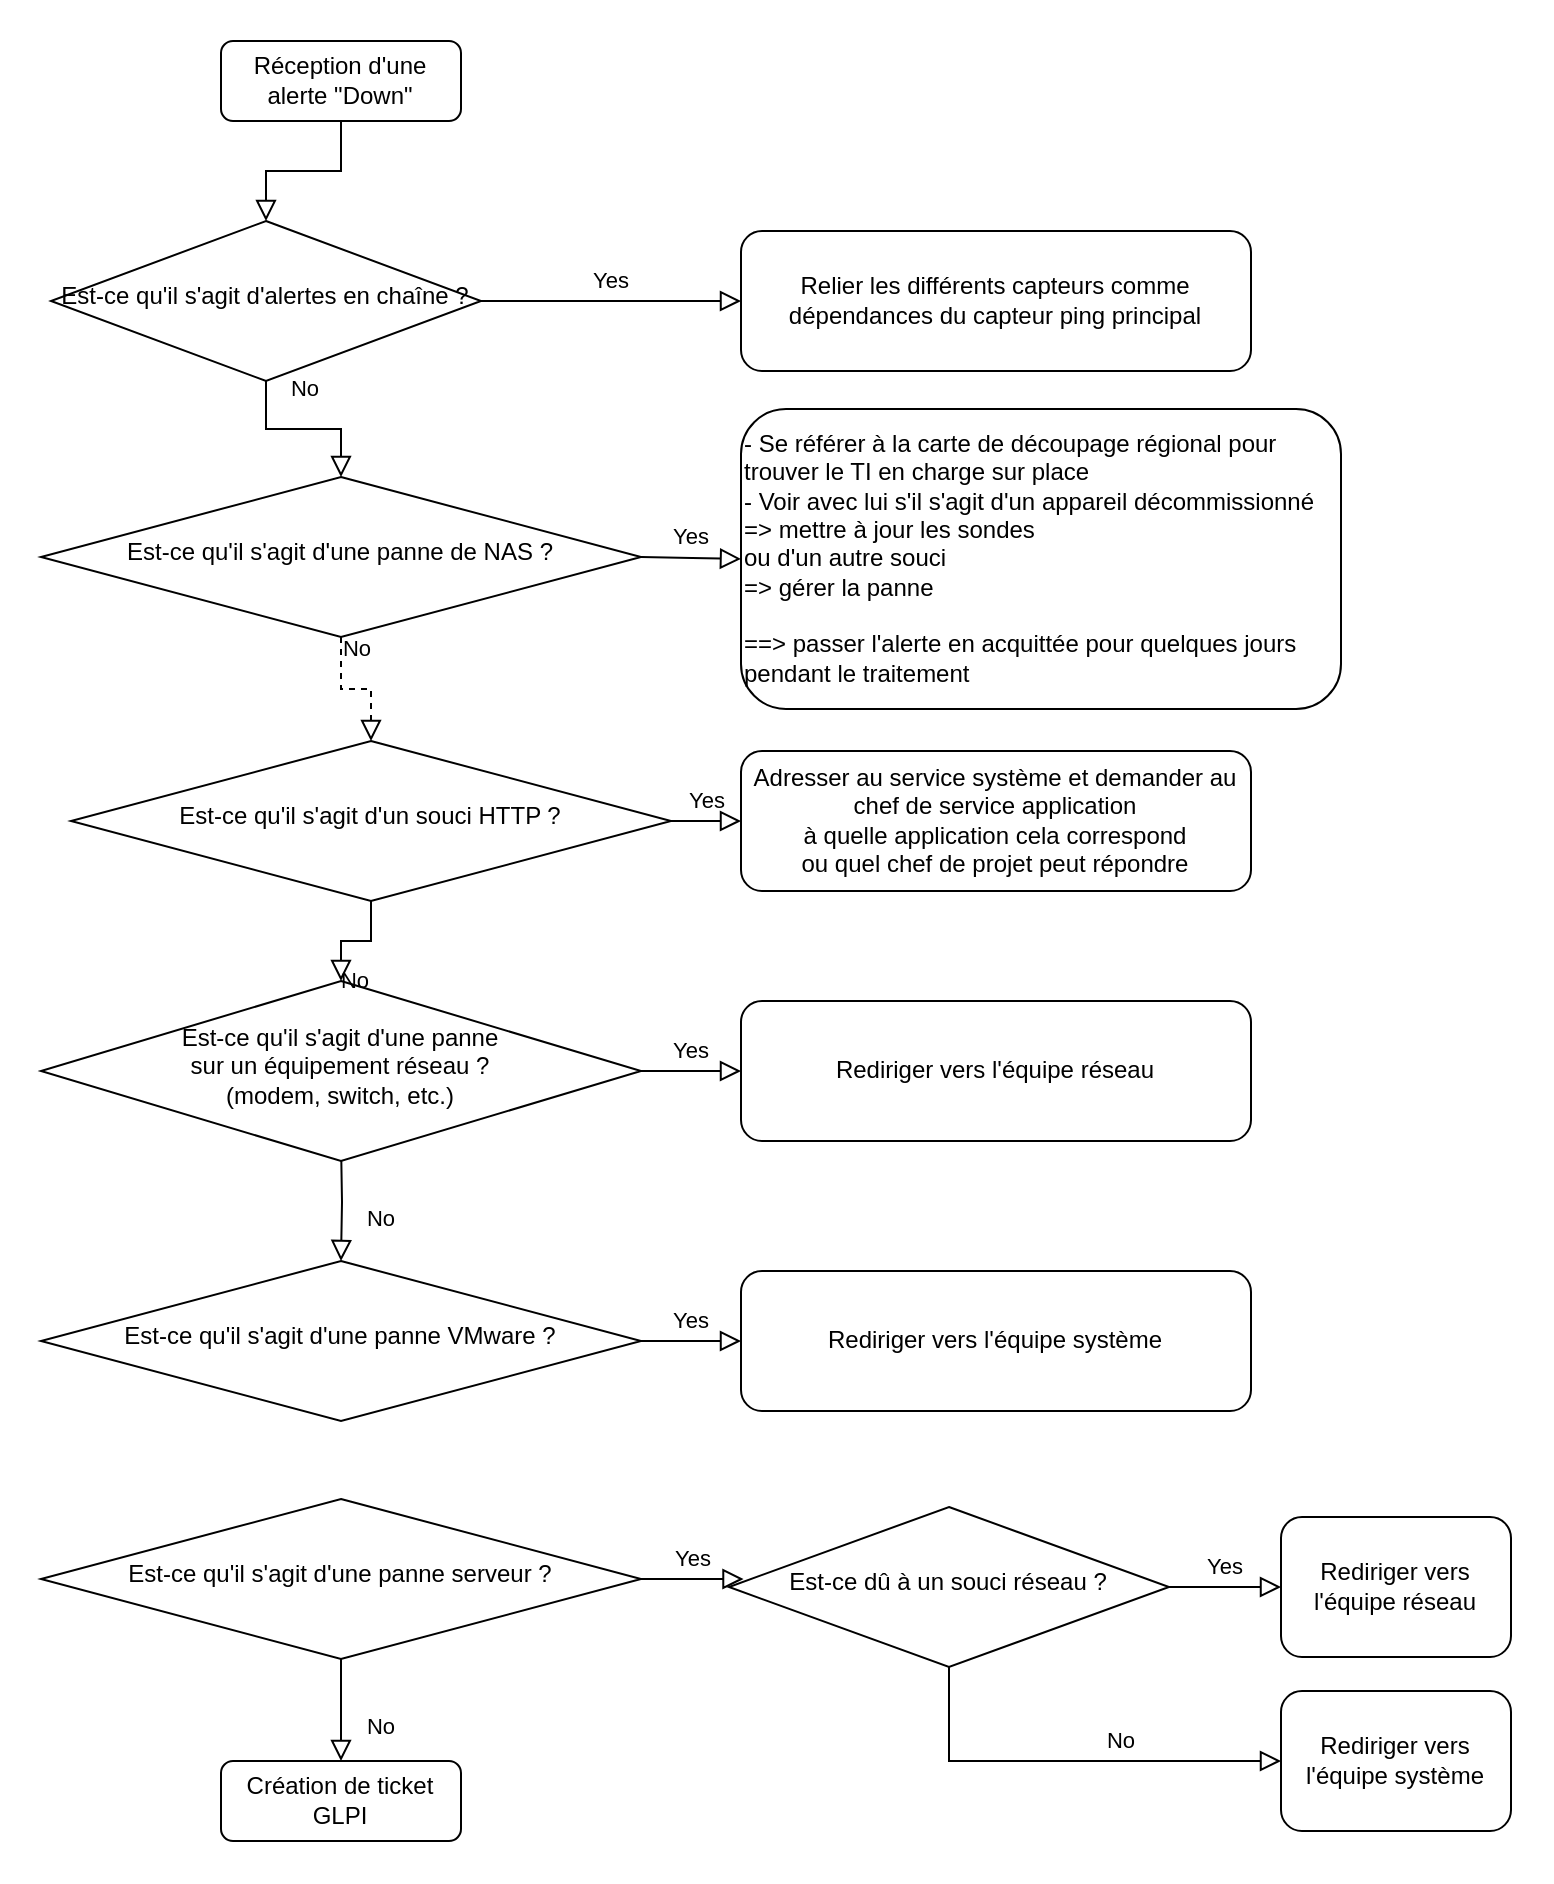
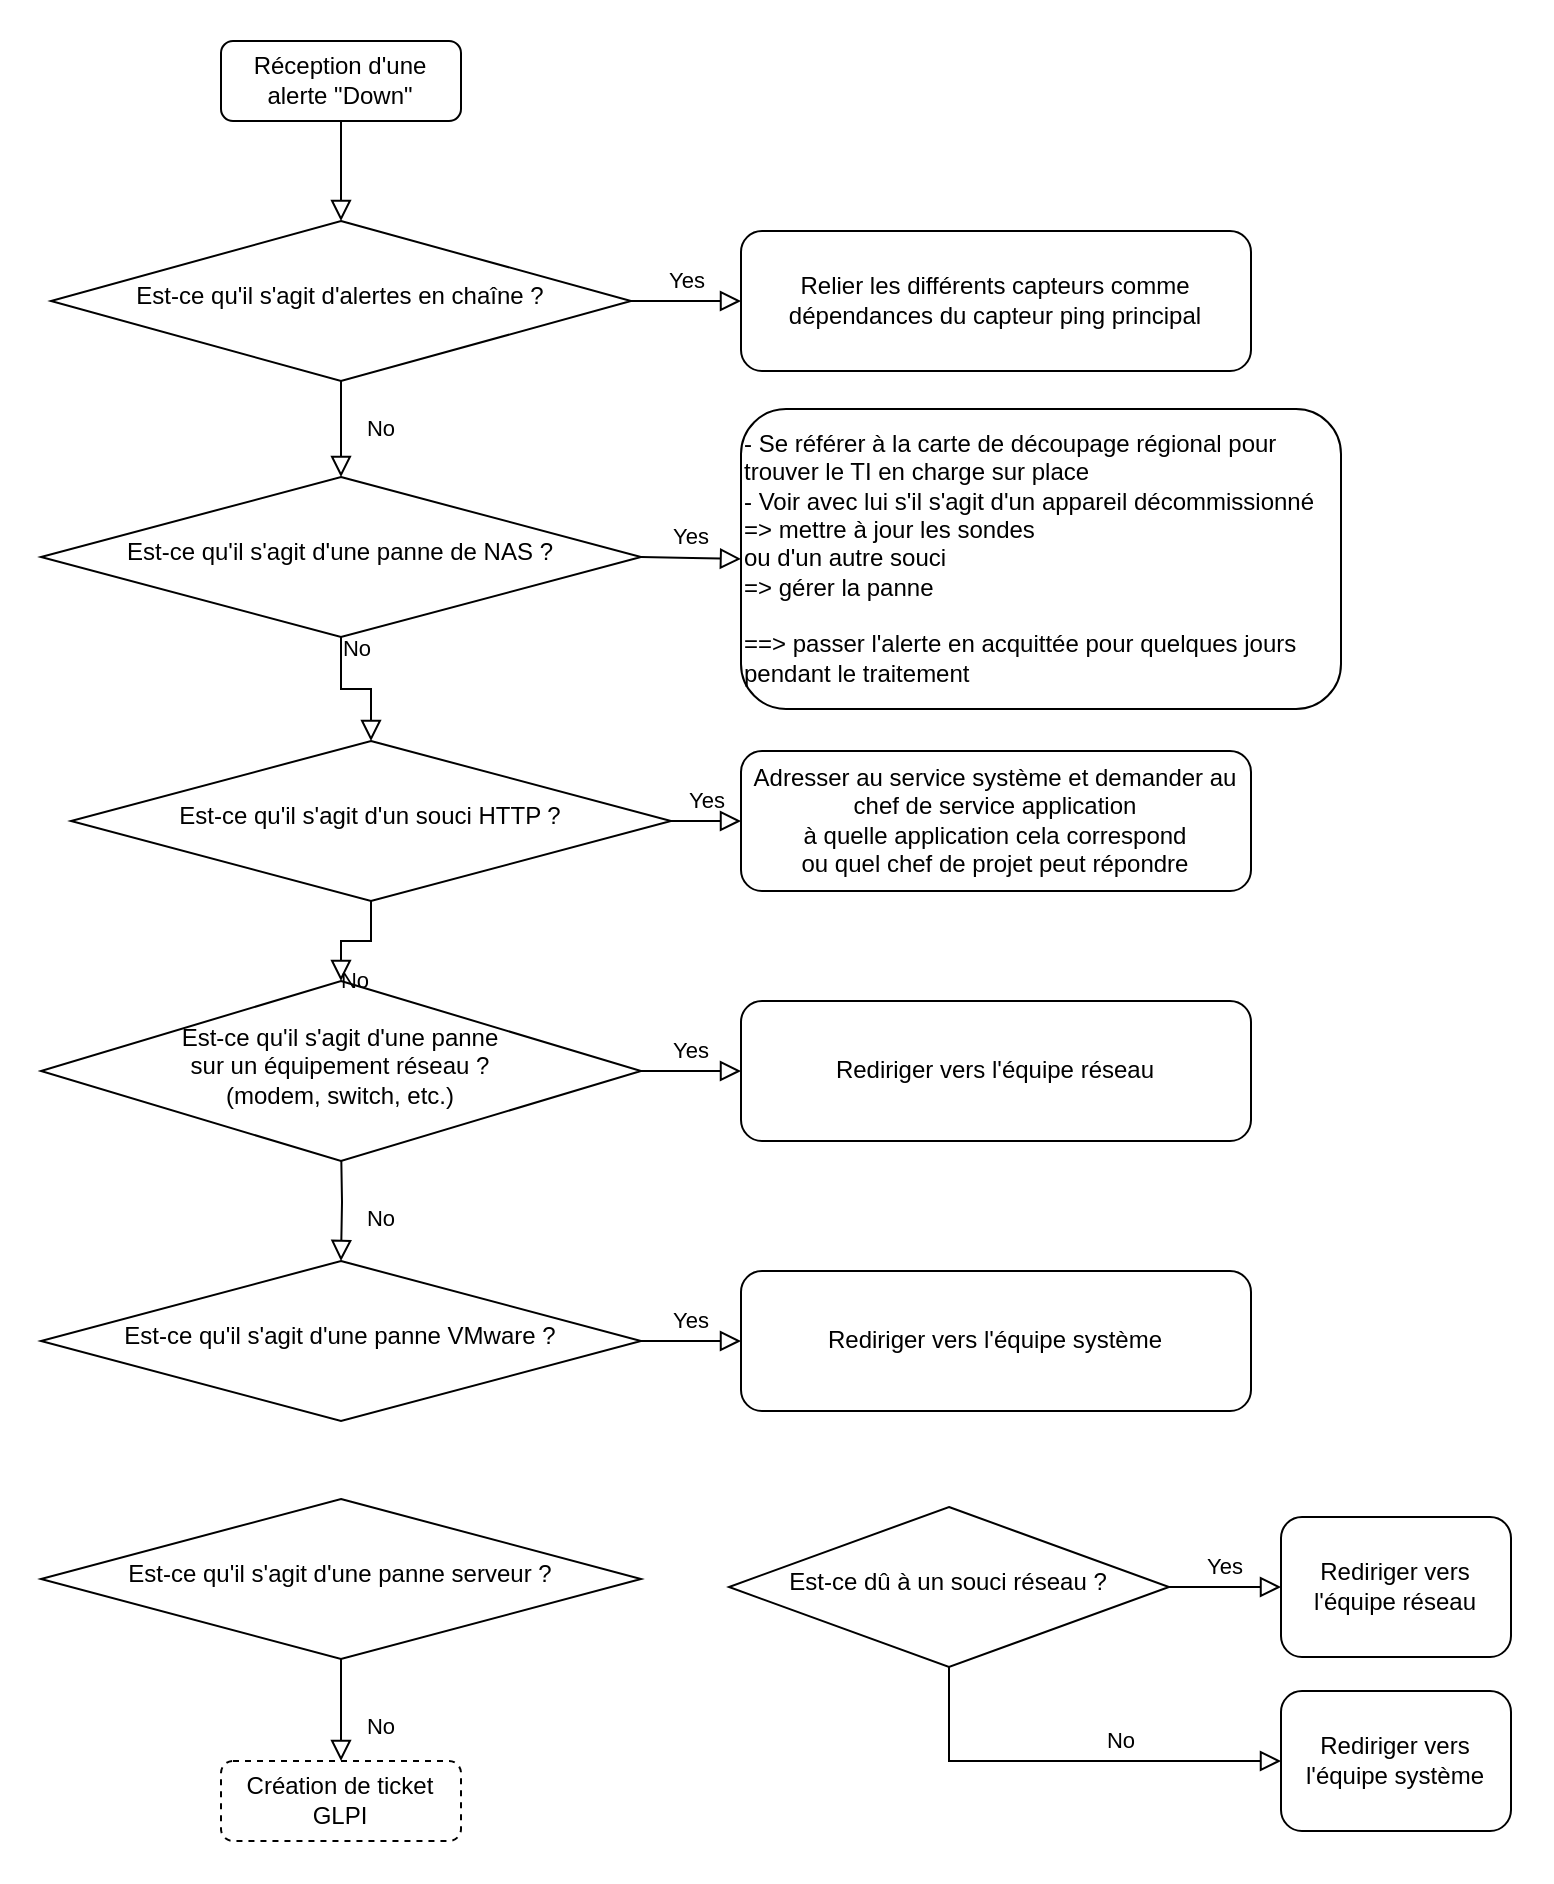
node "Est-ce qu'il s'agit d'alertes en chaîne ?": size 430x160 -> 580x160
edge "Est-ce qu'il s'agit d'une panne de NAS ?" -> "Est-ce qu'il s'agit d'un souci HTTP ?": style dashed -> solid
edge "Est-ce qu'il s'agit d'une panne serveur ?" -> "Est-ce dû à un souci réseau ?": removed, label "Yes"
node "Création de ticket GLPI": style solid -> dashed
